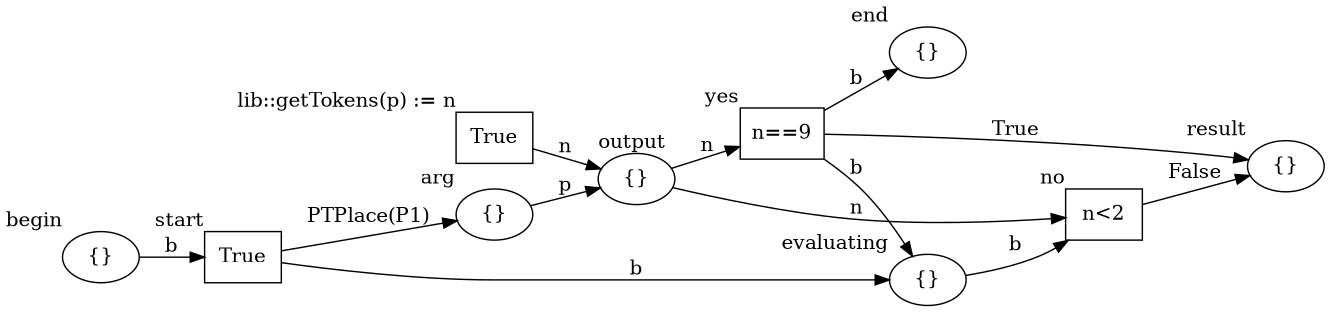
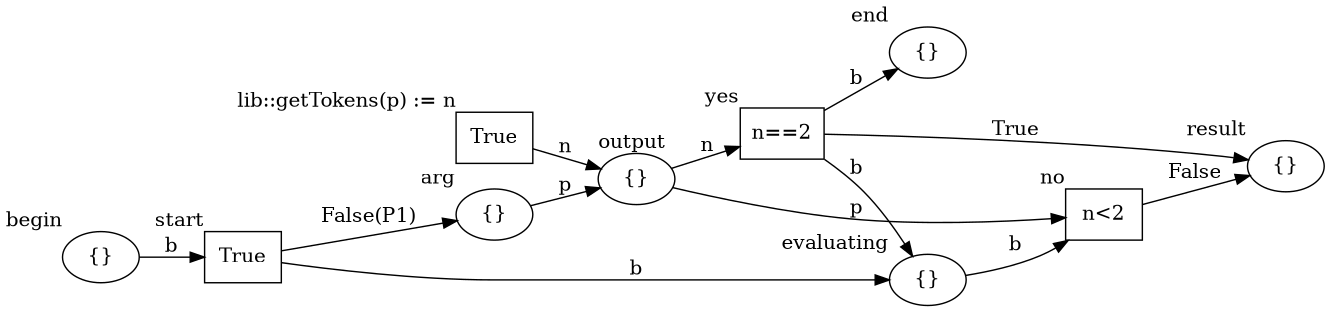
node "n==9 yes": label "n==9 yes" -> "n==2 yes"
edge "{} output" -> "n<2 no": label "n" -> "p"
edge "True start" -> "{} arg": label "PTPlace(P1)" -> "False(P1)"
